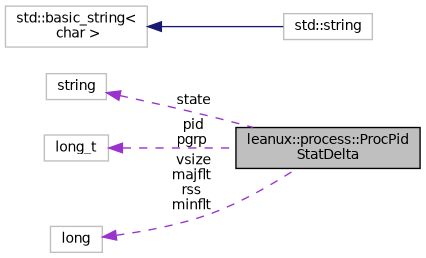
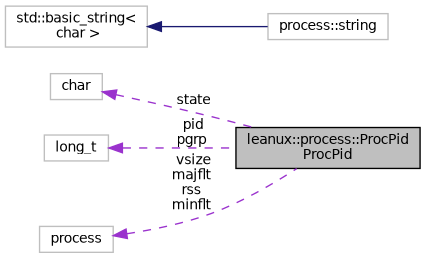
node "std::string": label "std::string" -> "process::string"
node "string": label "string" -> "char"
node "leanux::process::ProcPid StatDelta": label "leanux::process::ProcPid StatDelta" -> "leanux::process::ProcPid ProcPid"
node "long": label "long" -> "process"
